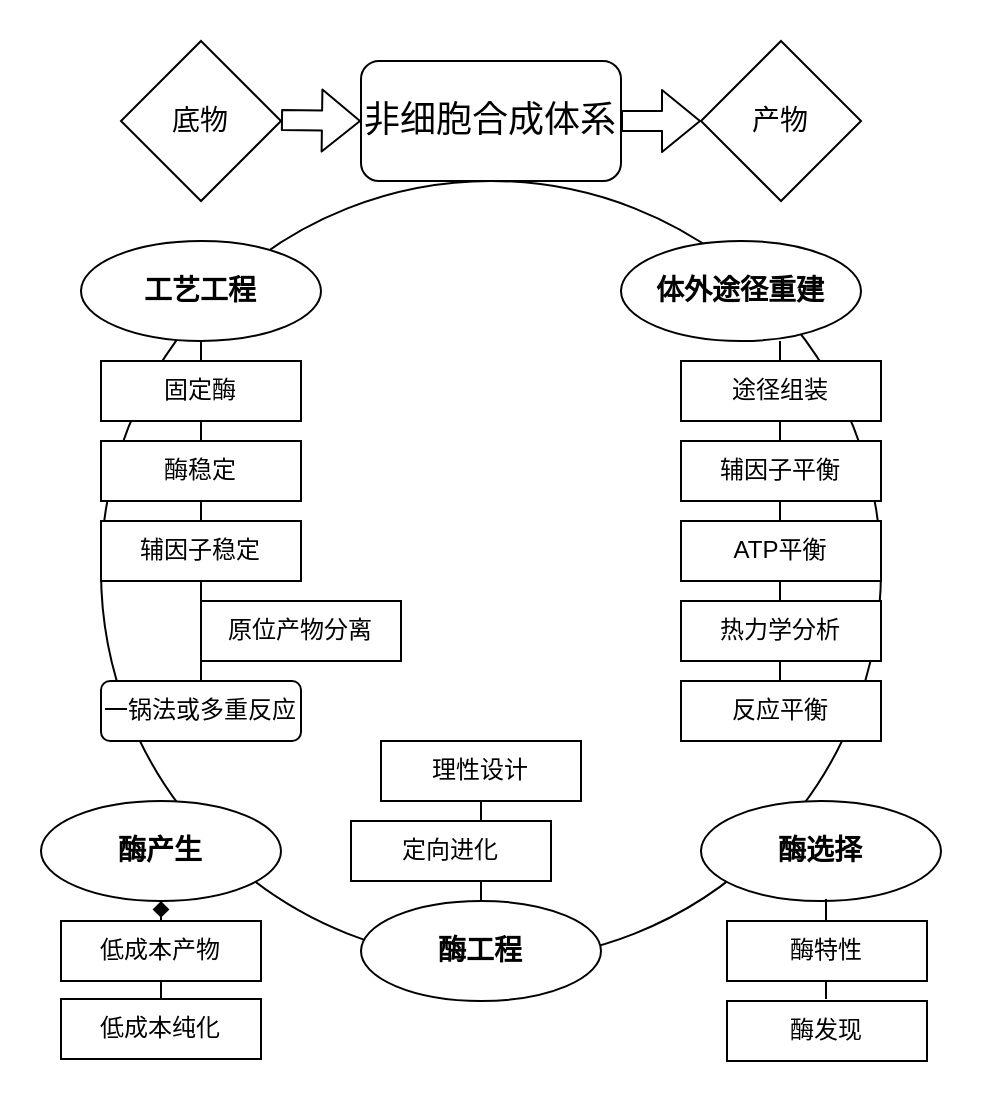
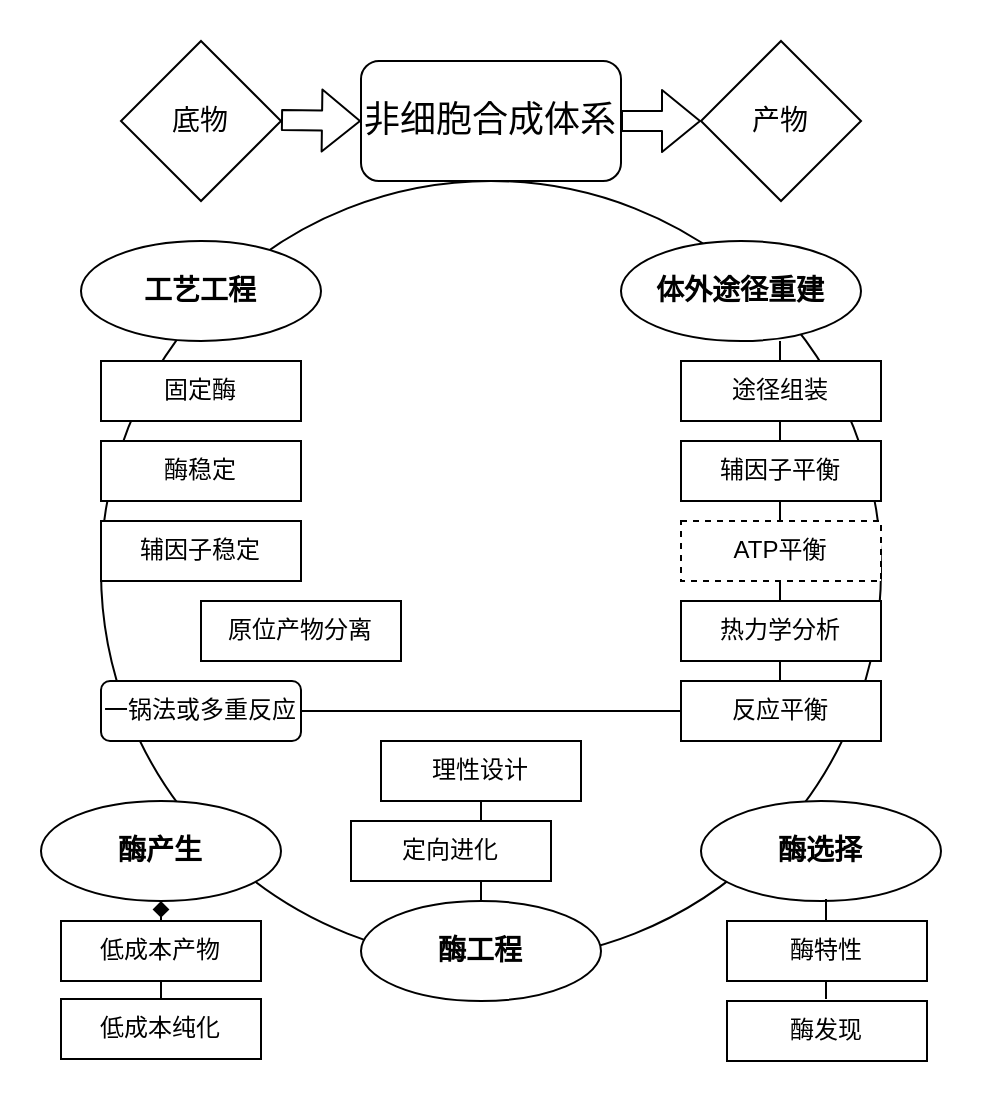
node "ATP平衡": style solid -> dashed
edge "工艺工程" -- "一锅法或多重反应": now "反应平衡" -- "一锅法或多重反应"
